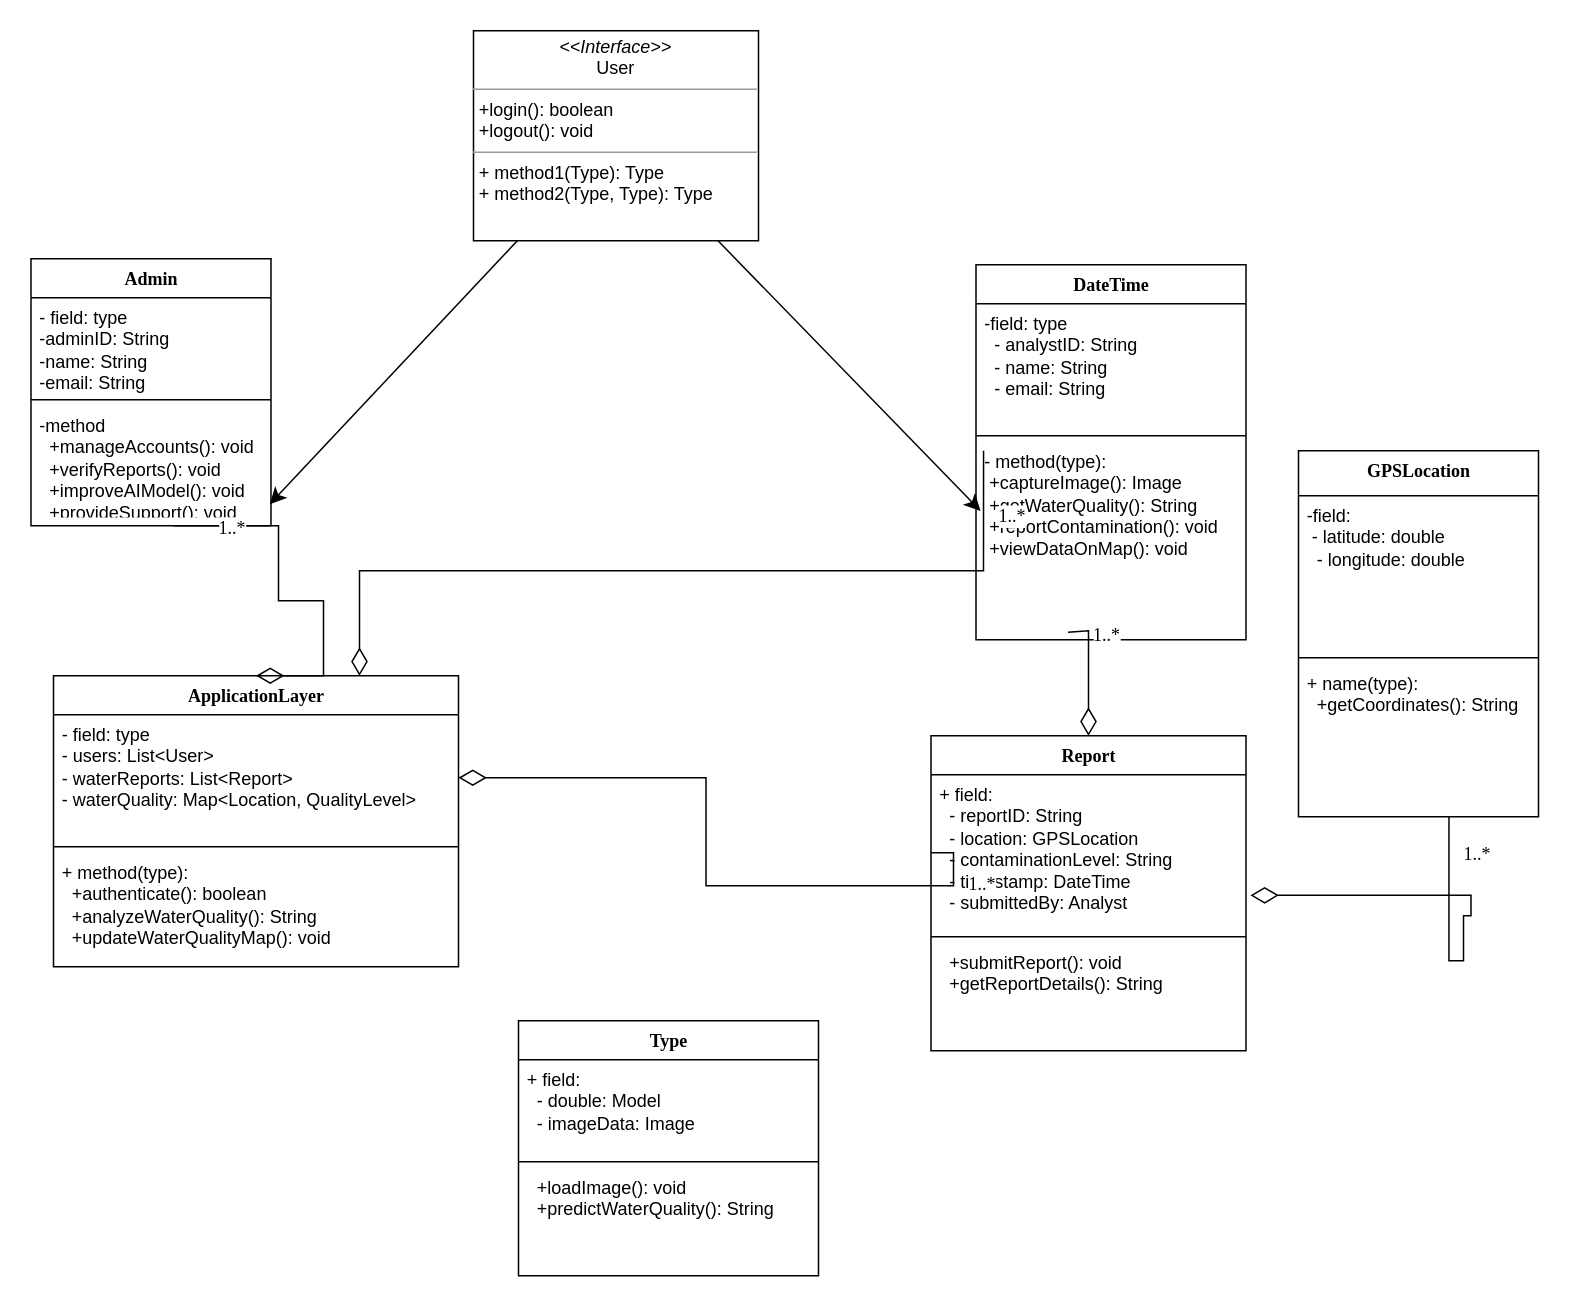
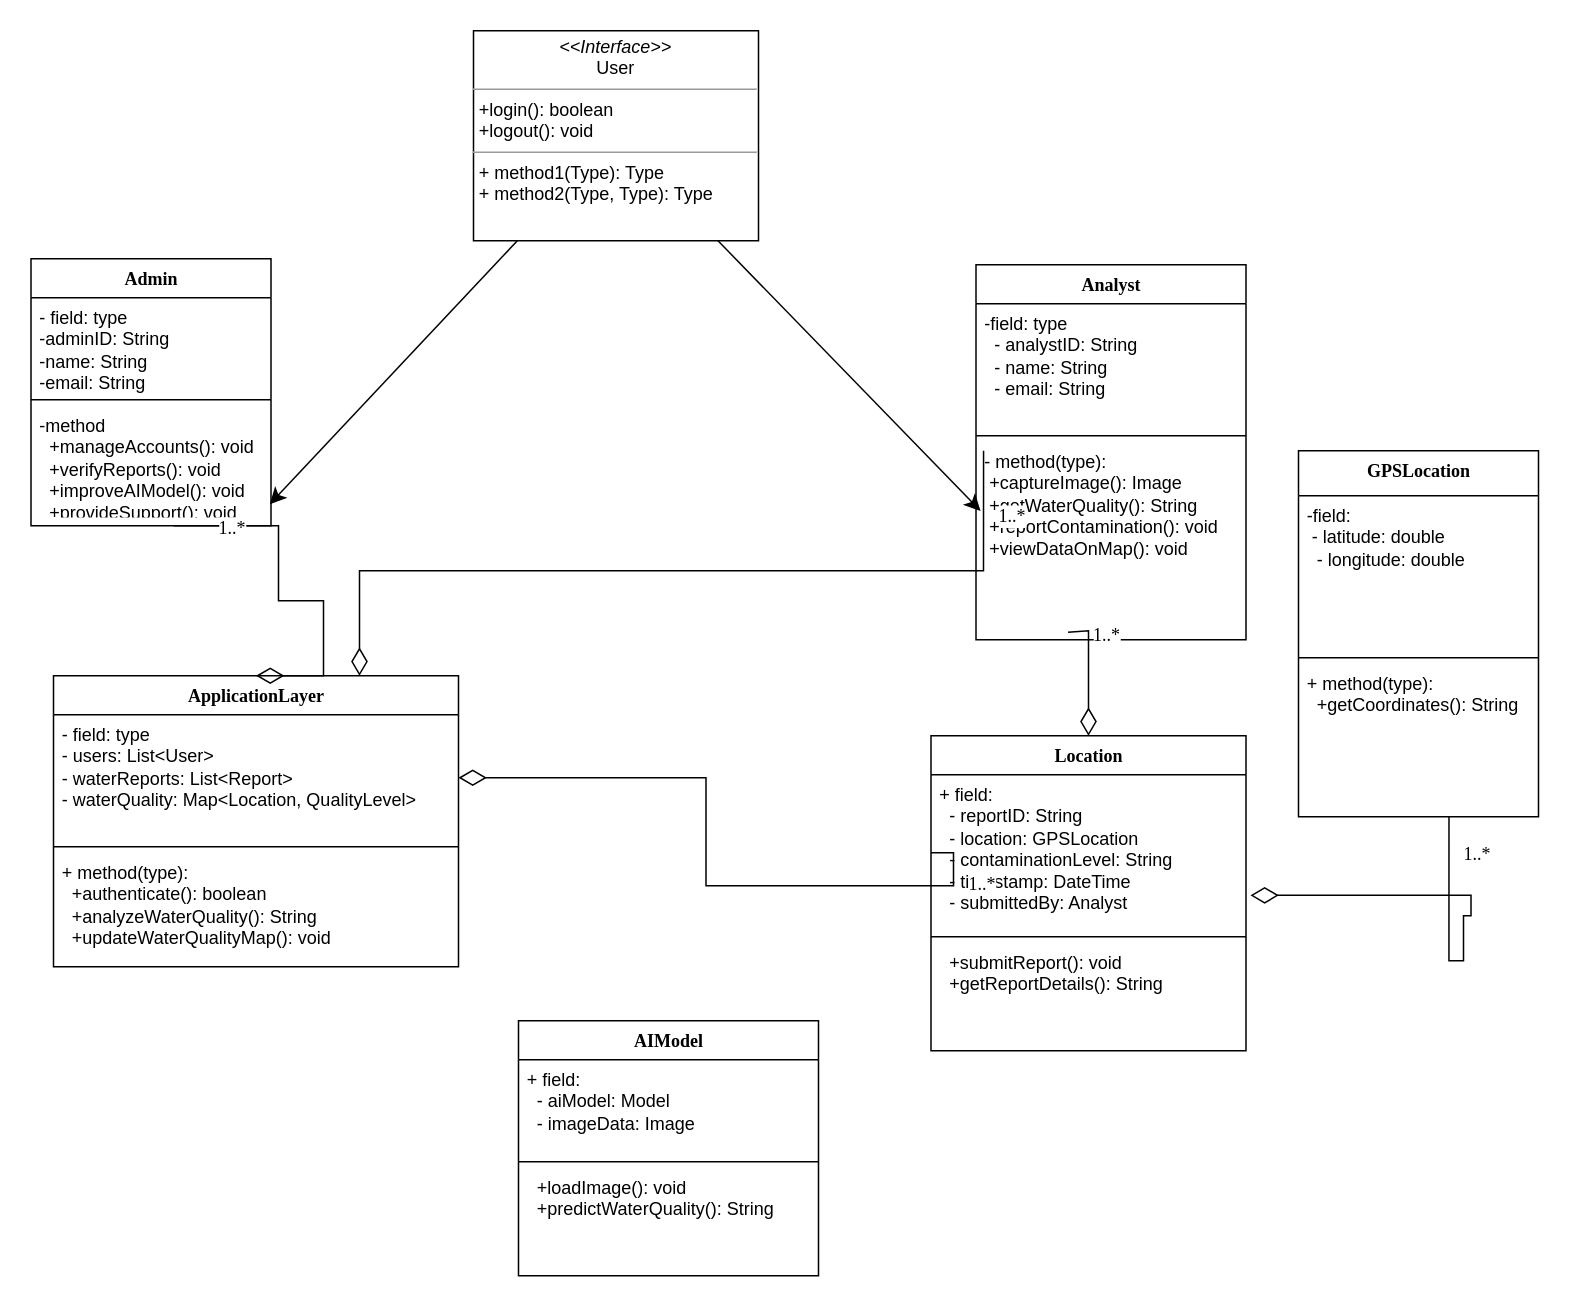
node "DateTime": label "DateTime" -> "Analyst"
node "+ name(type): +getCoordinates(): String": label "+ name(type): +getCoordinates(): String" -> "+ method(type): +getCoordinates(): String"
node "Report": label "Report" -> "Location"
node "Type": label "Type" -> "AIModel"
node "+ field: - double: Model - imageData: Image": label "+ field: - double: Model - imageData: Image" -> "+ field: - aiModel: Model - imageData: Image"
